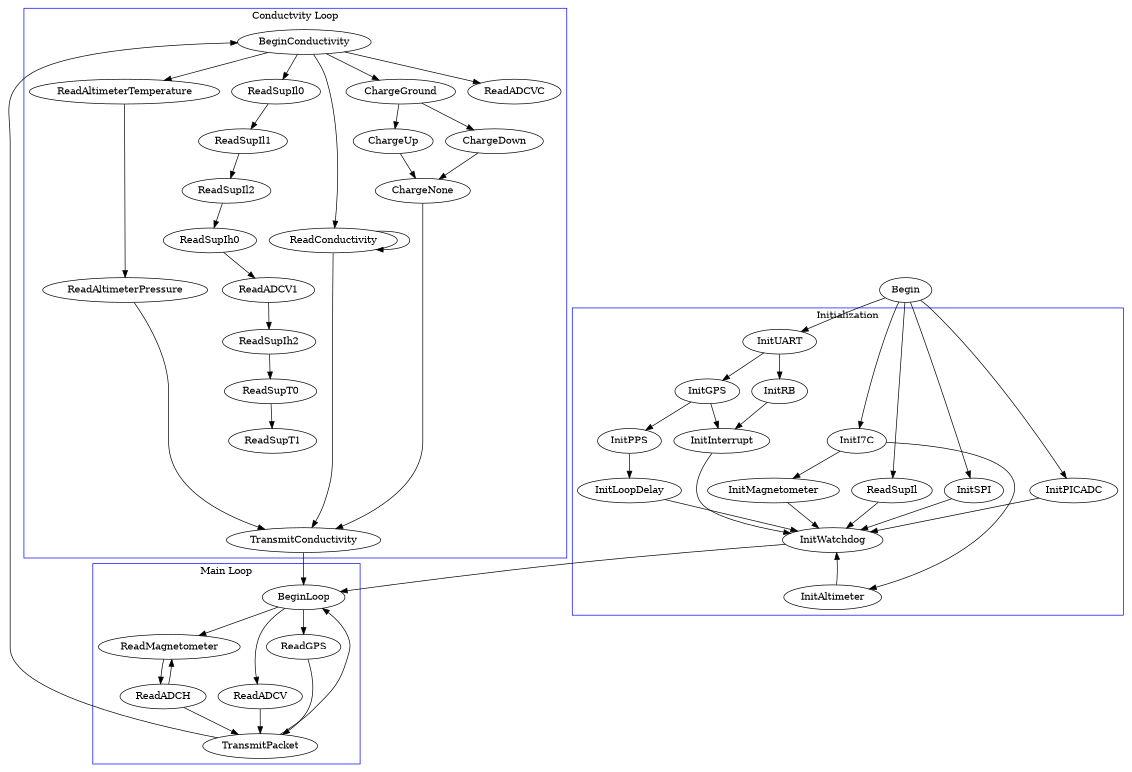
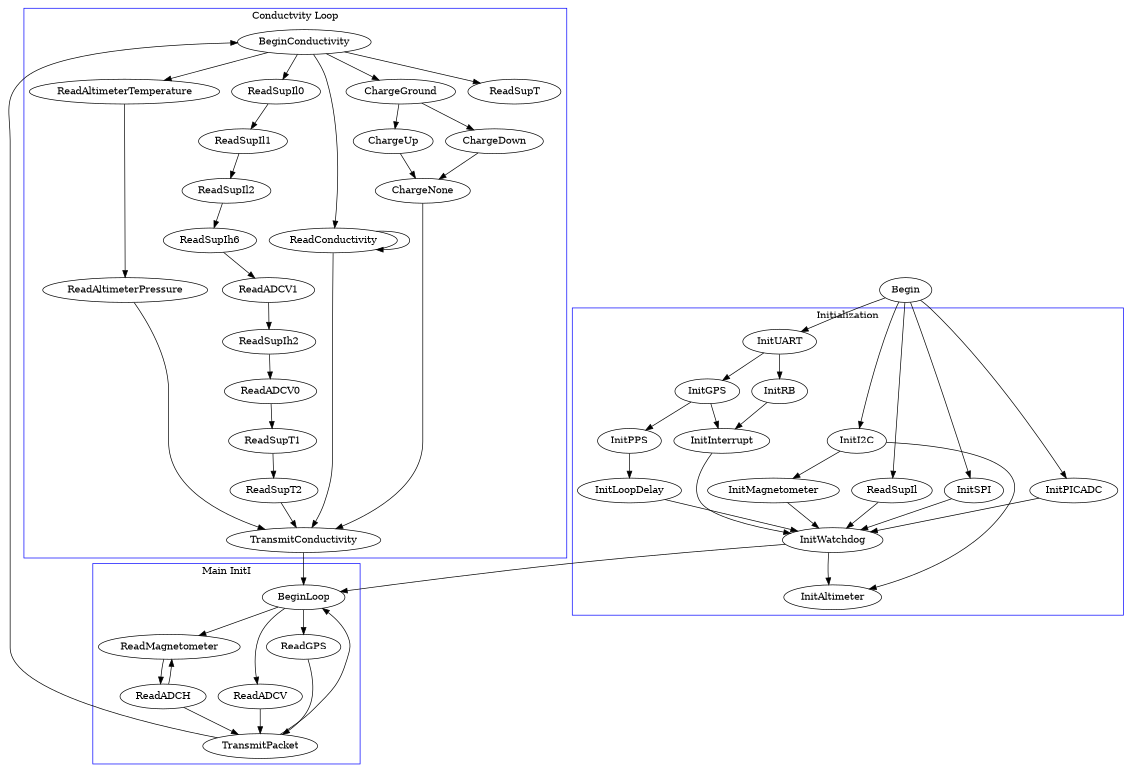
node "ReadADCVC": label "ReadADCVC" -> "ReadSupT"
node "ReadSupIh0": label "ReadSupIh0" -> "ReadSupIh6"
node "ReadSupT0": label "ReadSupT0" -> "ReadADCV0"
node "InitI7C": label "InitI7C" -> "InitI2C"
node "ReadSupT2": added
cluster "Main Loop": label "Main Loop" -> "Main InitI"
edge "InitAltimeter" -> "InitWatchdog": reversed
